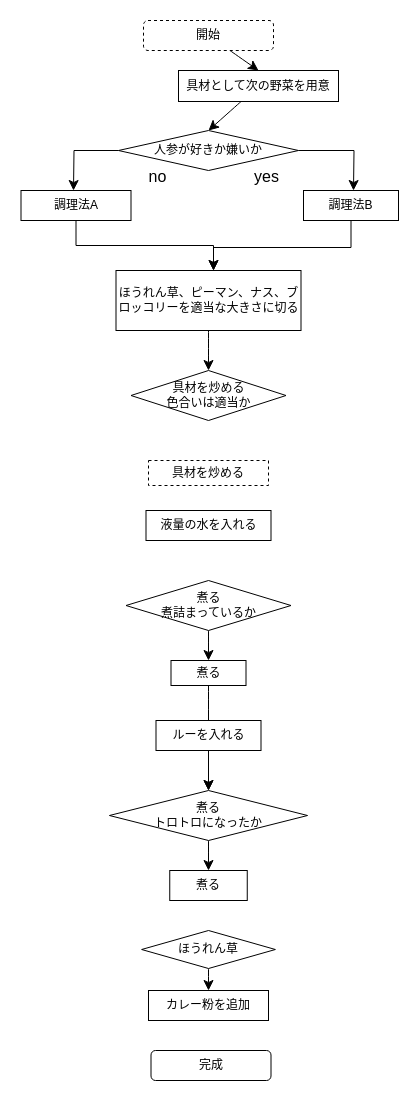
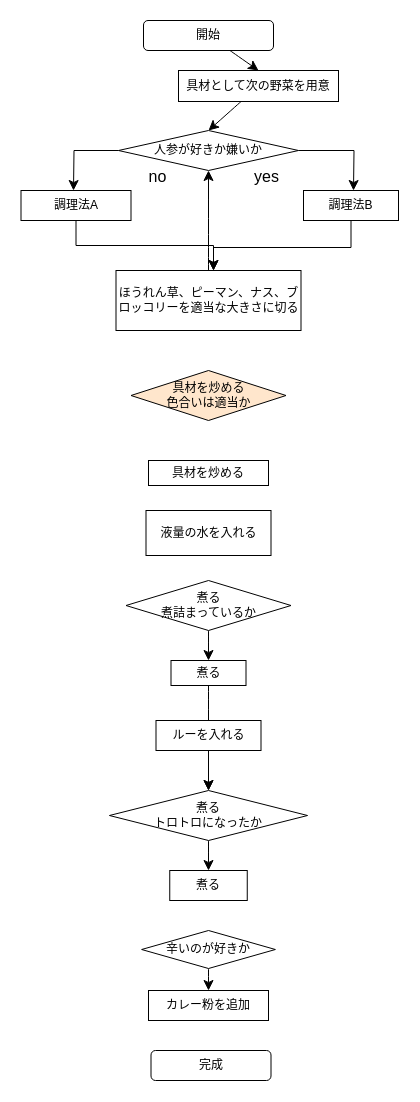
node "開始": style dashed -> solid
edge "ほうれん草、ピーマン、ナス、ブロッコリーを適当な大きさに切る" -> "具材を炒める 色合いは適当か": now "ほうれん草、ピーマン、ナス、ブロッコリーを適当な大きさに切る" -> "人参が好きか嫌いか"
node "具材を炒める 色合いは適当か": fillcolor #ffffff -> #ffe6cc
node "具材を炒める": style dashed -> solid
node "液量の水を入れる": size 125x30 -> 125x45
node "ほうれん草": label "ほうれん草" -> "辛いのが好きか"
